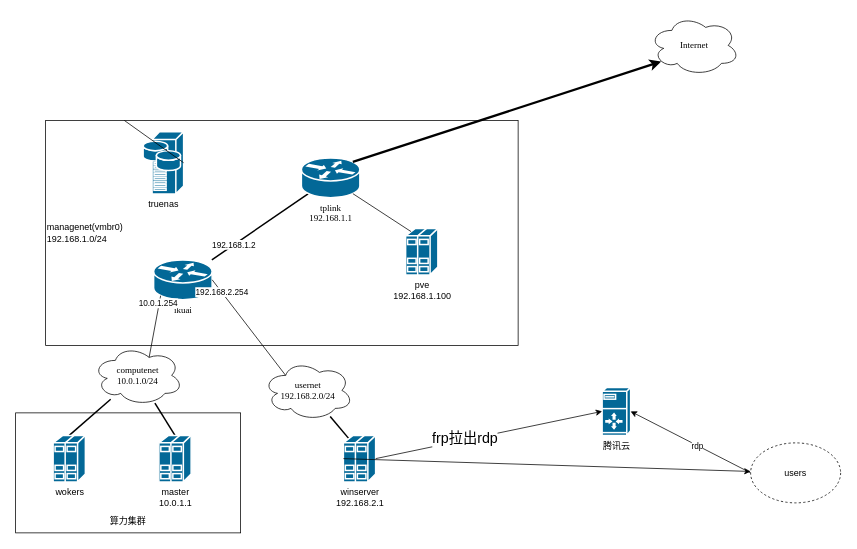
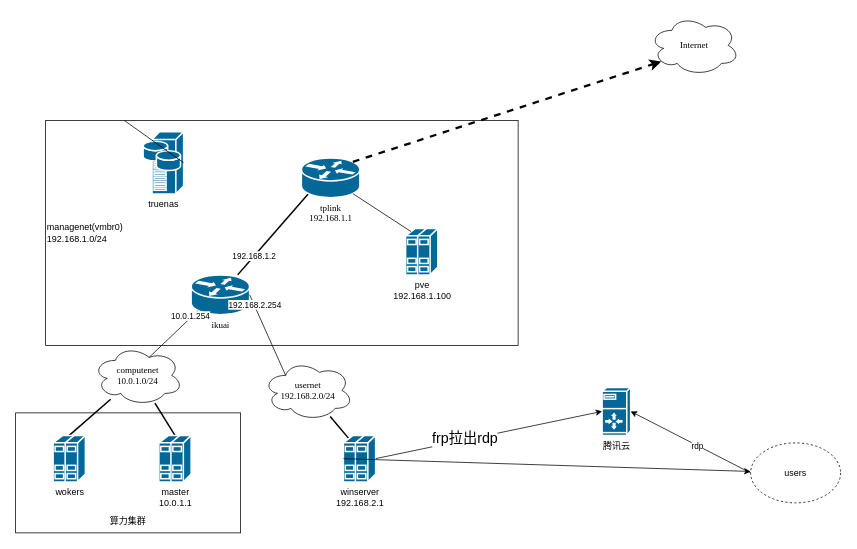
edge "tplink 192.168.1.1" -> "Internet": style solid -> dashed
node "ikuai": moved (183, 280) -> (220, 295)
